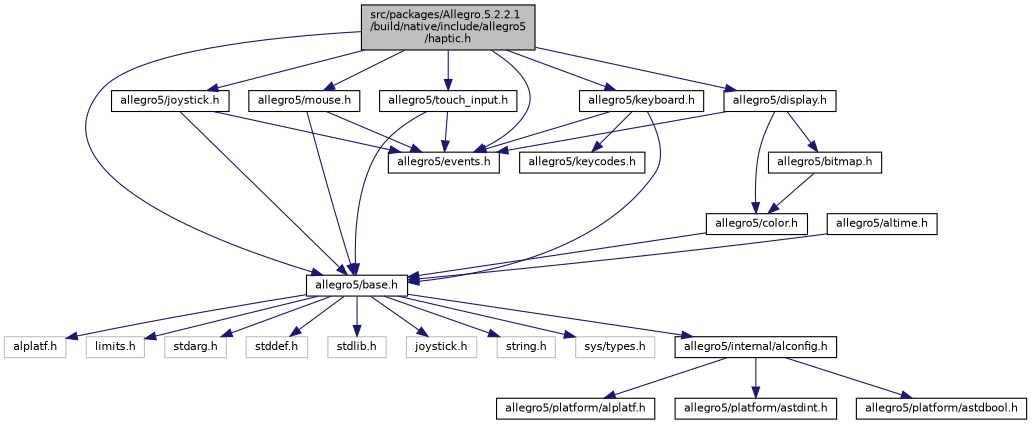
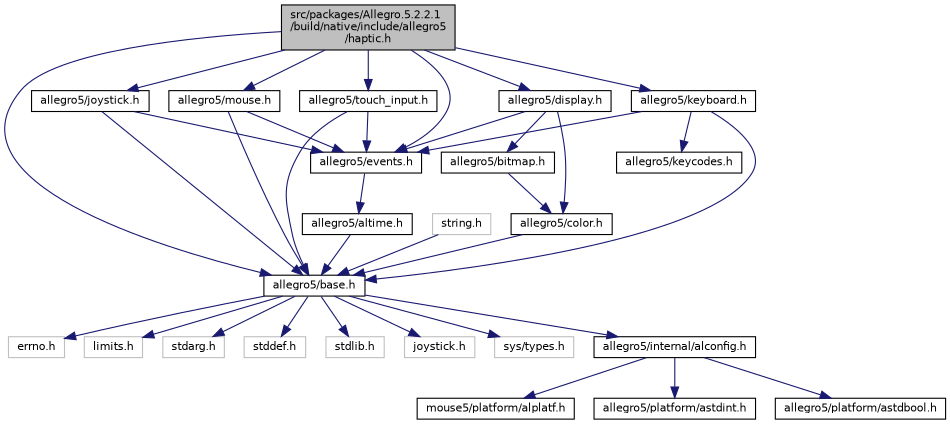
edge "allegro5/events.h" -> "allegro5/altime.h": added
edge "allegro5/base.h" -> "string.h": reversed
node "alplatf.h": label "alplatf.h" -> "errno.h"
node "allegro5/platform/alplatf.h": label "allegro5/platform/alplatf.h" -> "mouse5/platform/alplatf.h"
